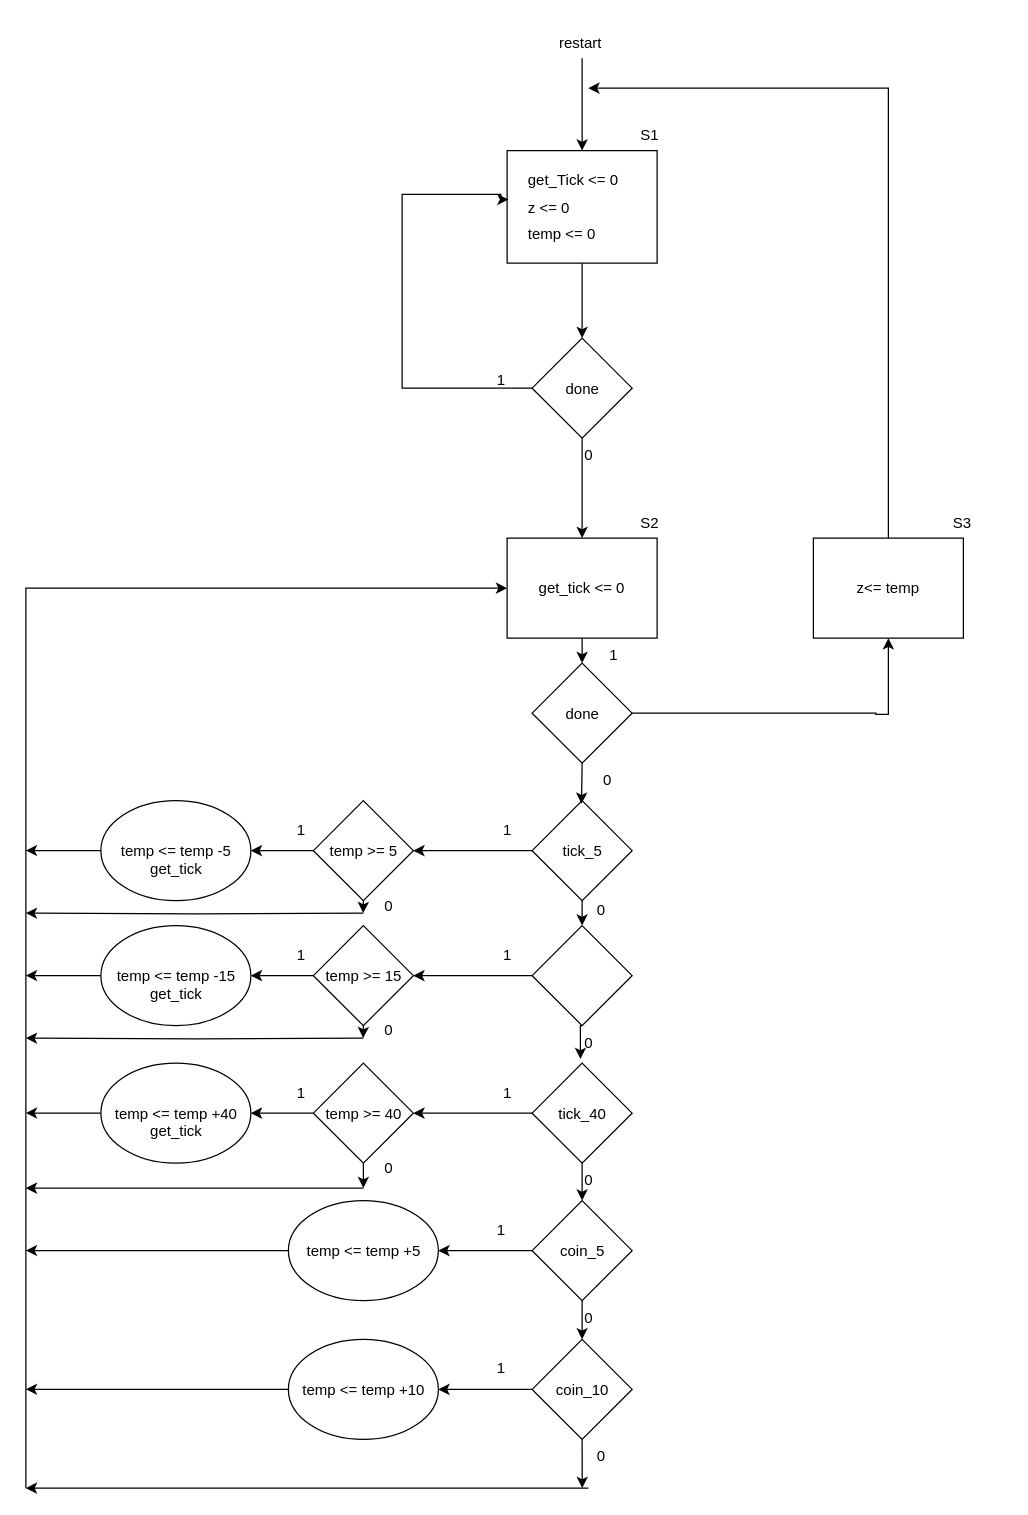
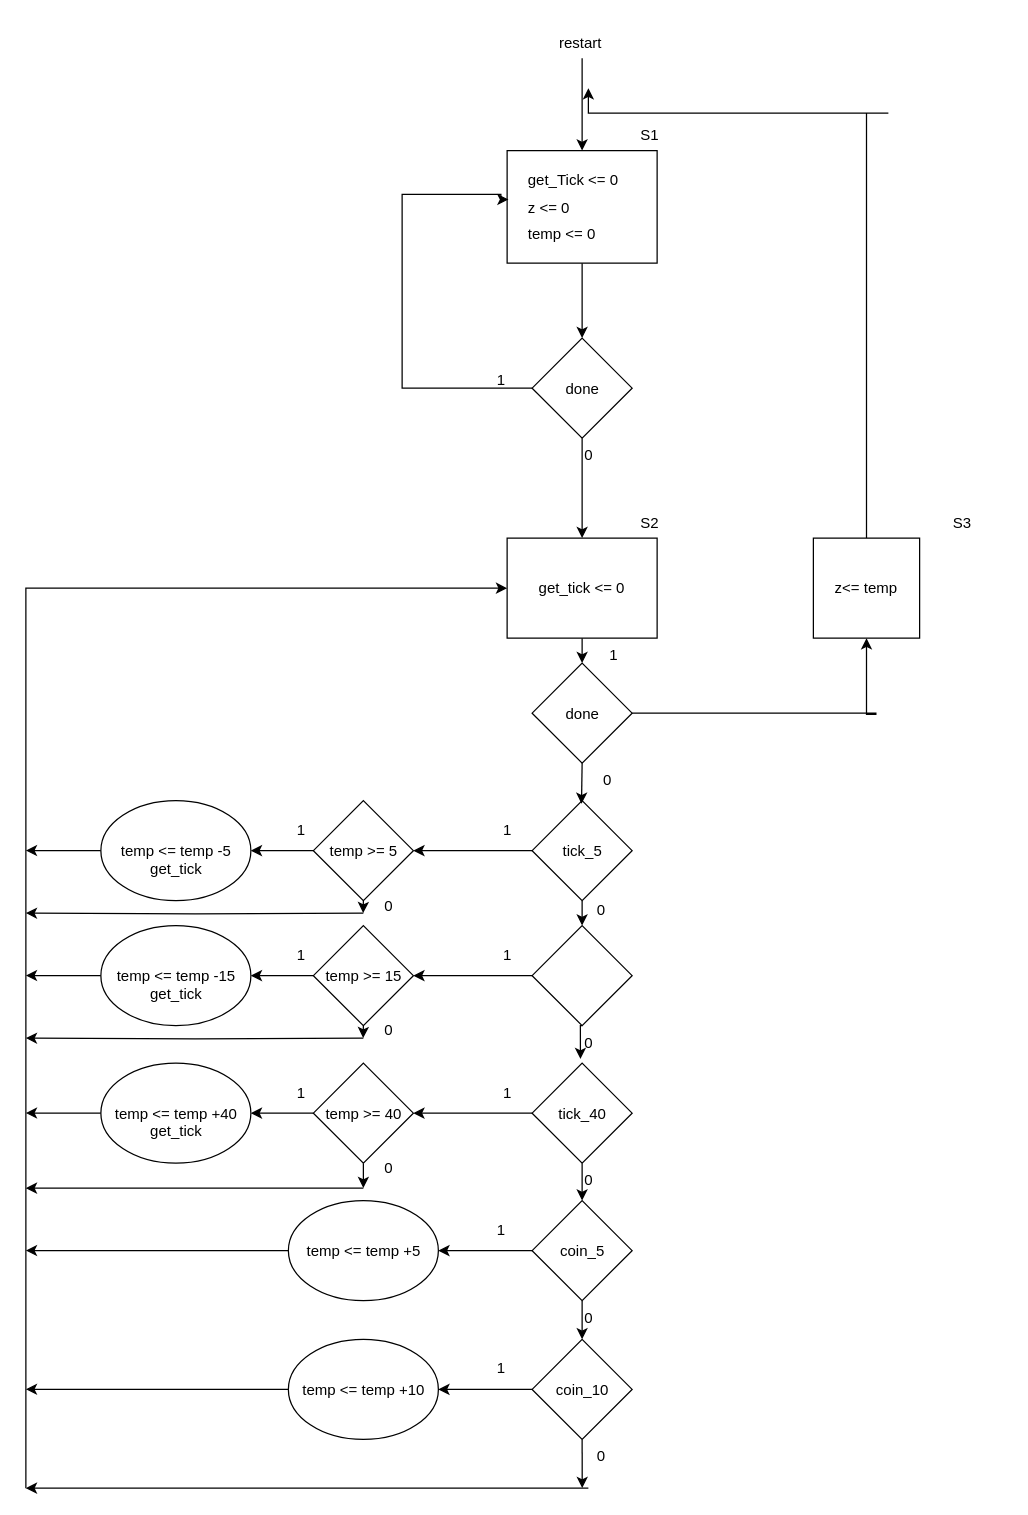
node "z<= temp": size 150x100 -> 106x100
